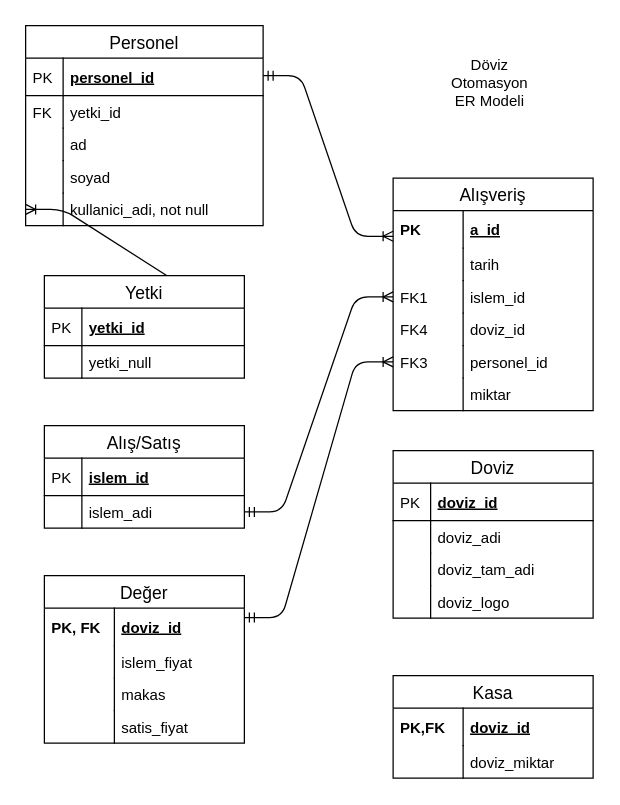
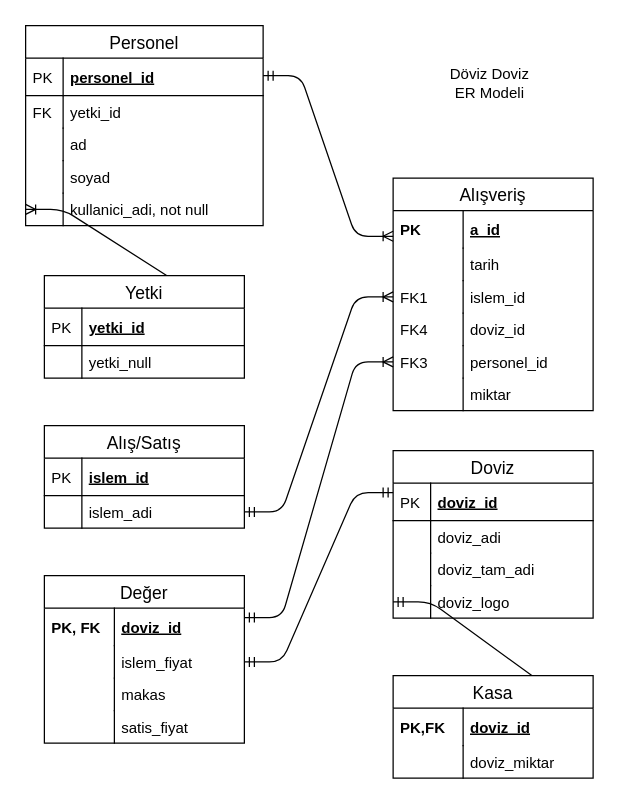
node "Döviz Otomasyon ER Modeli": label "Döviz Otomasyon ER Modeli" -> "Döviz Doviz ER Modeli"
edge "Doviz" -- "islem_fiyat": added
edge "doviz_logo" -- "Kasa": added
